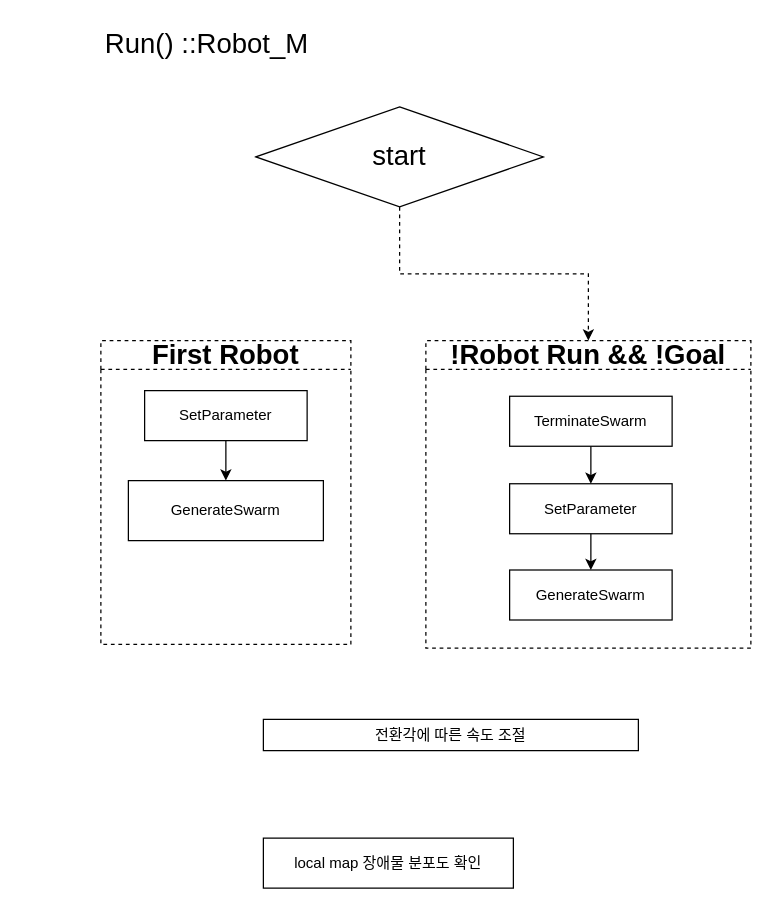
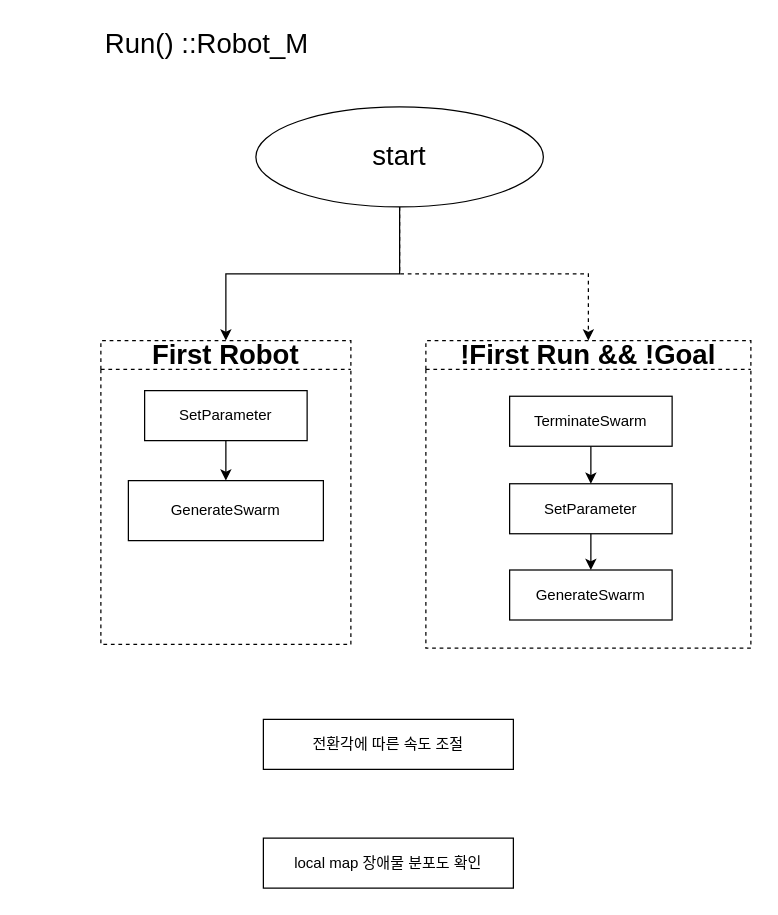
node "start": shape diamond -> ellipse
edge "start" -> "First Robot": added
node "!Robot Run && !Goal": label "!Robot Run && !Goal" -> "!First Run && !Goal"
node "전환각에 따른 속도 조절": size 375x31 -> 250x50
